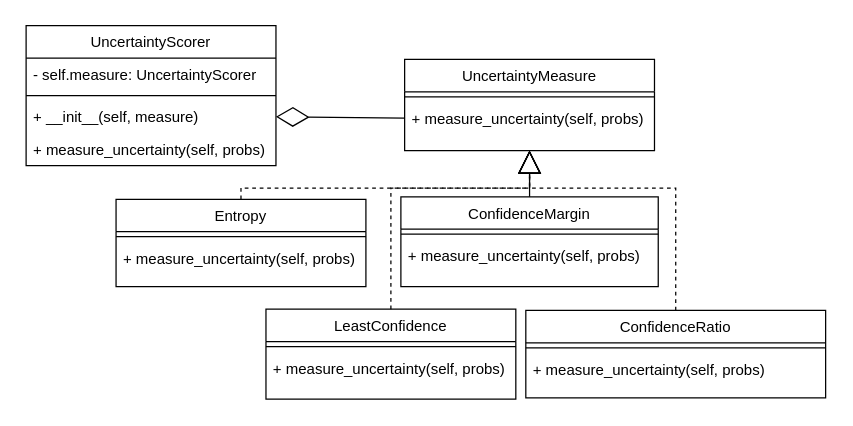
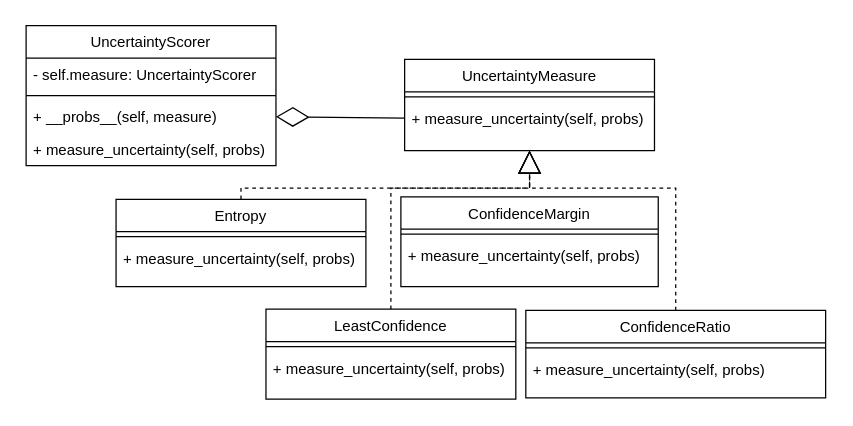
node "+ __init__(self, measure)": label "+ __init__(self, measure)" -> "+ __probs__(self, measure)"
edge "ConfidenceMargin" -> "UncertaintyMeasure": removed
